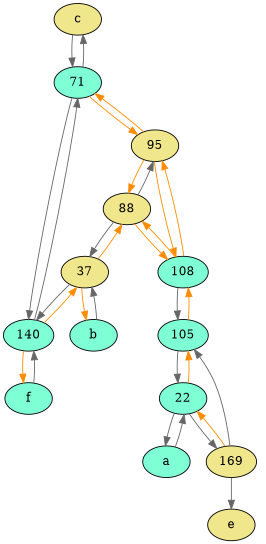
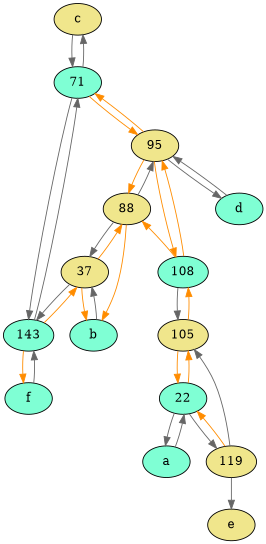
node "d": added
edge "88" -> "108": now "88" -> "b"
node "140": label "140" -> "143"
node "105": fillcolor aquamarine -> khaki
edge "105" -> "22": color gray40 -> darkorange
node "169": label "169" -> "119"
